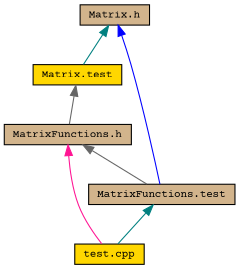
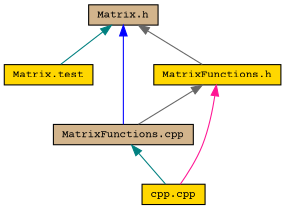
edge "MatrixFunctions.h" -> "Matrix.test": now "MatrixFunctions.h" -> "Matrix.h"
node "MatrixFunctions.h": fillcolor tan -> gold
node "MatrixFunctions.test": label "MatrixFunctions.test" -> "MatrixFunctions.cpp"
node "test.cpp": label "test.cpp" -> "cpp.cpp"
